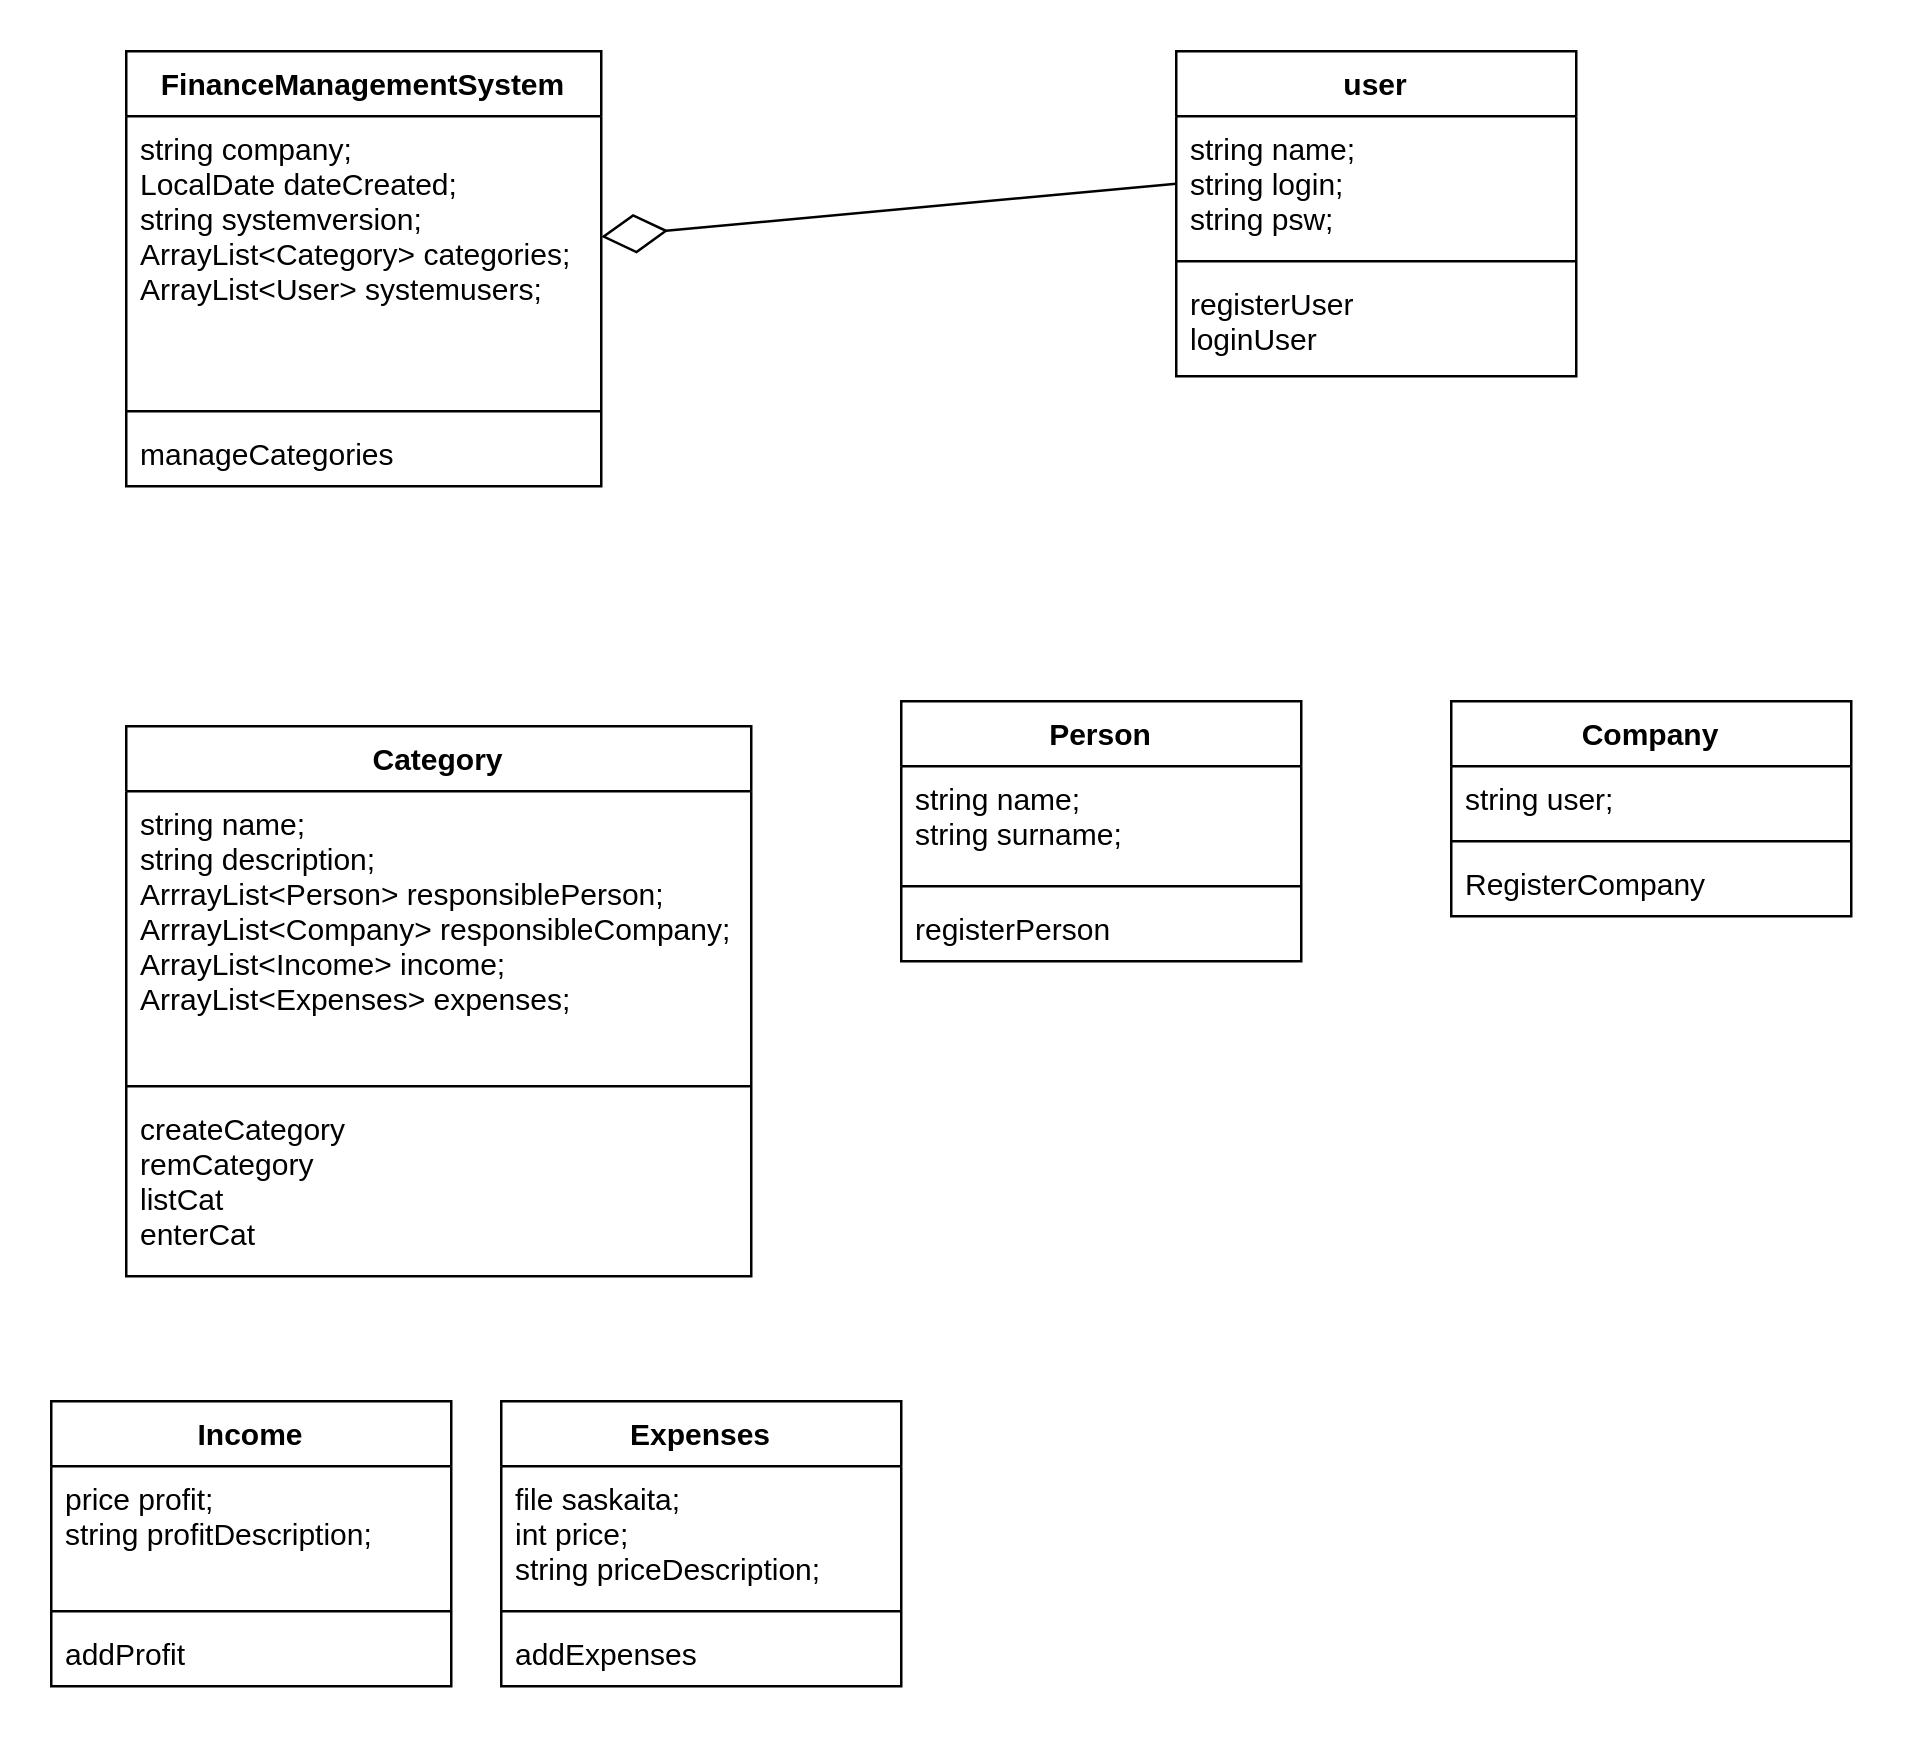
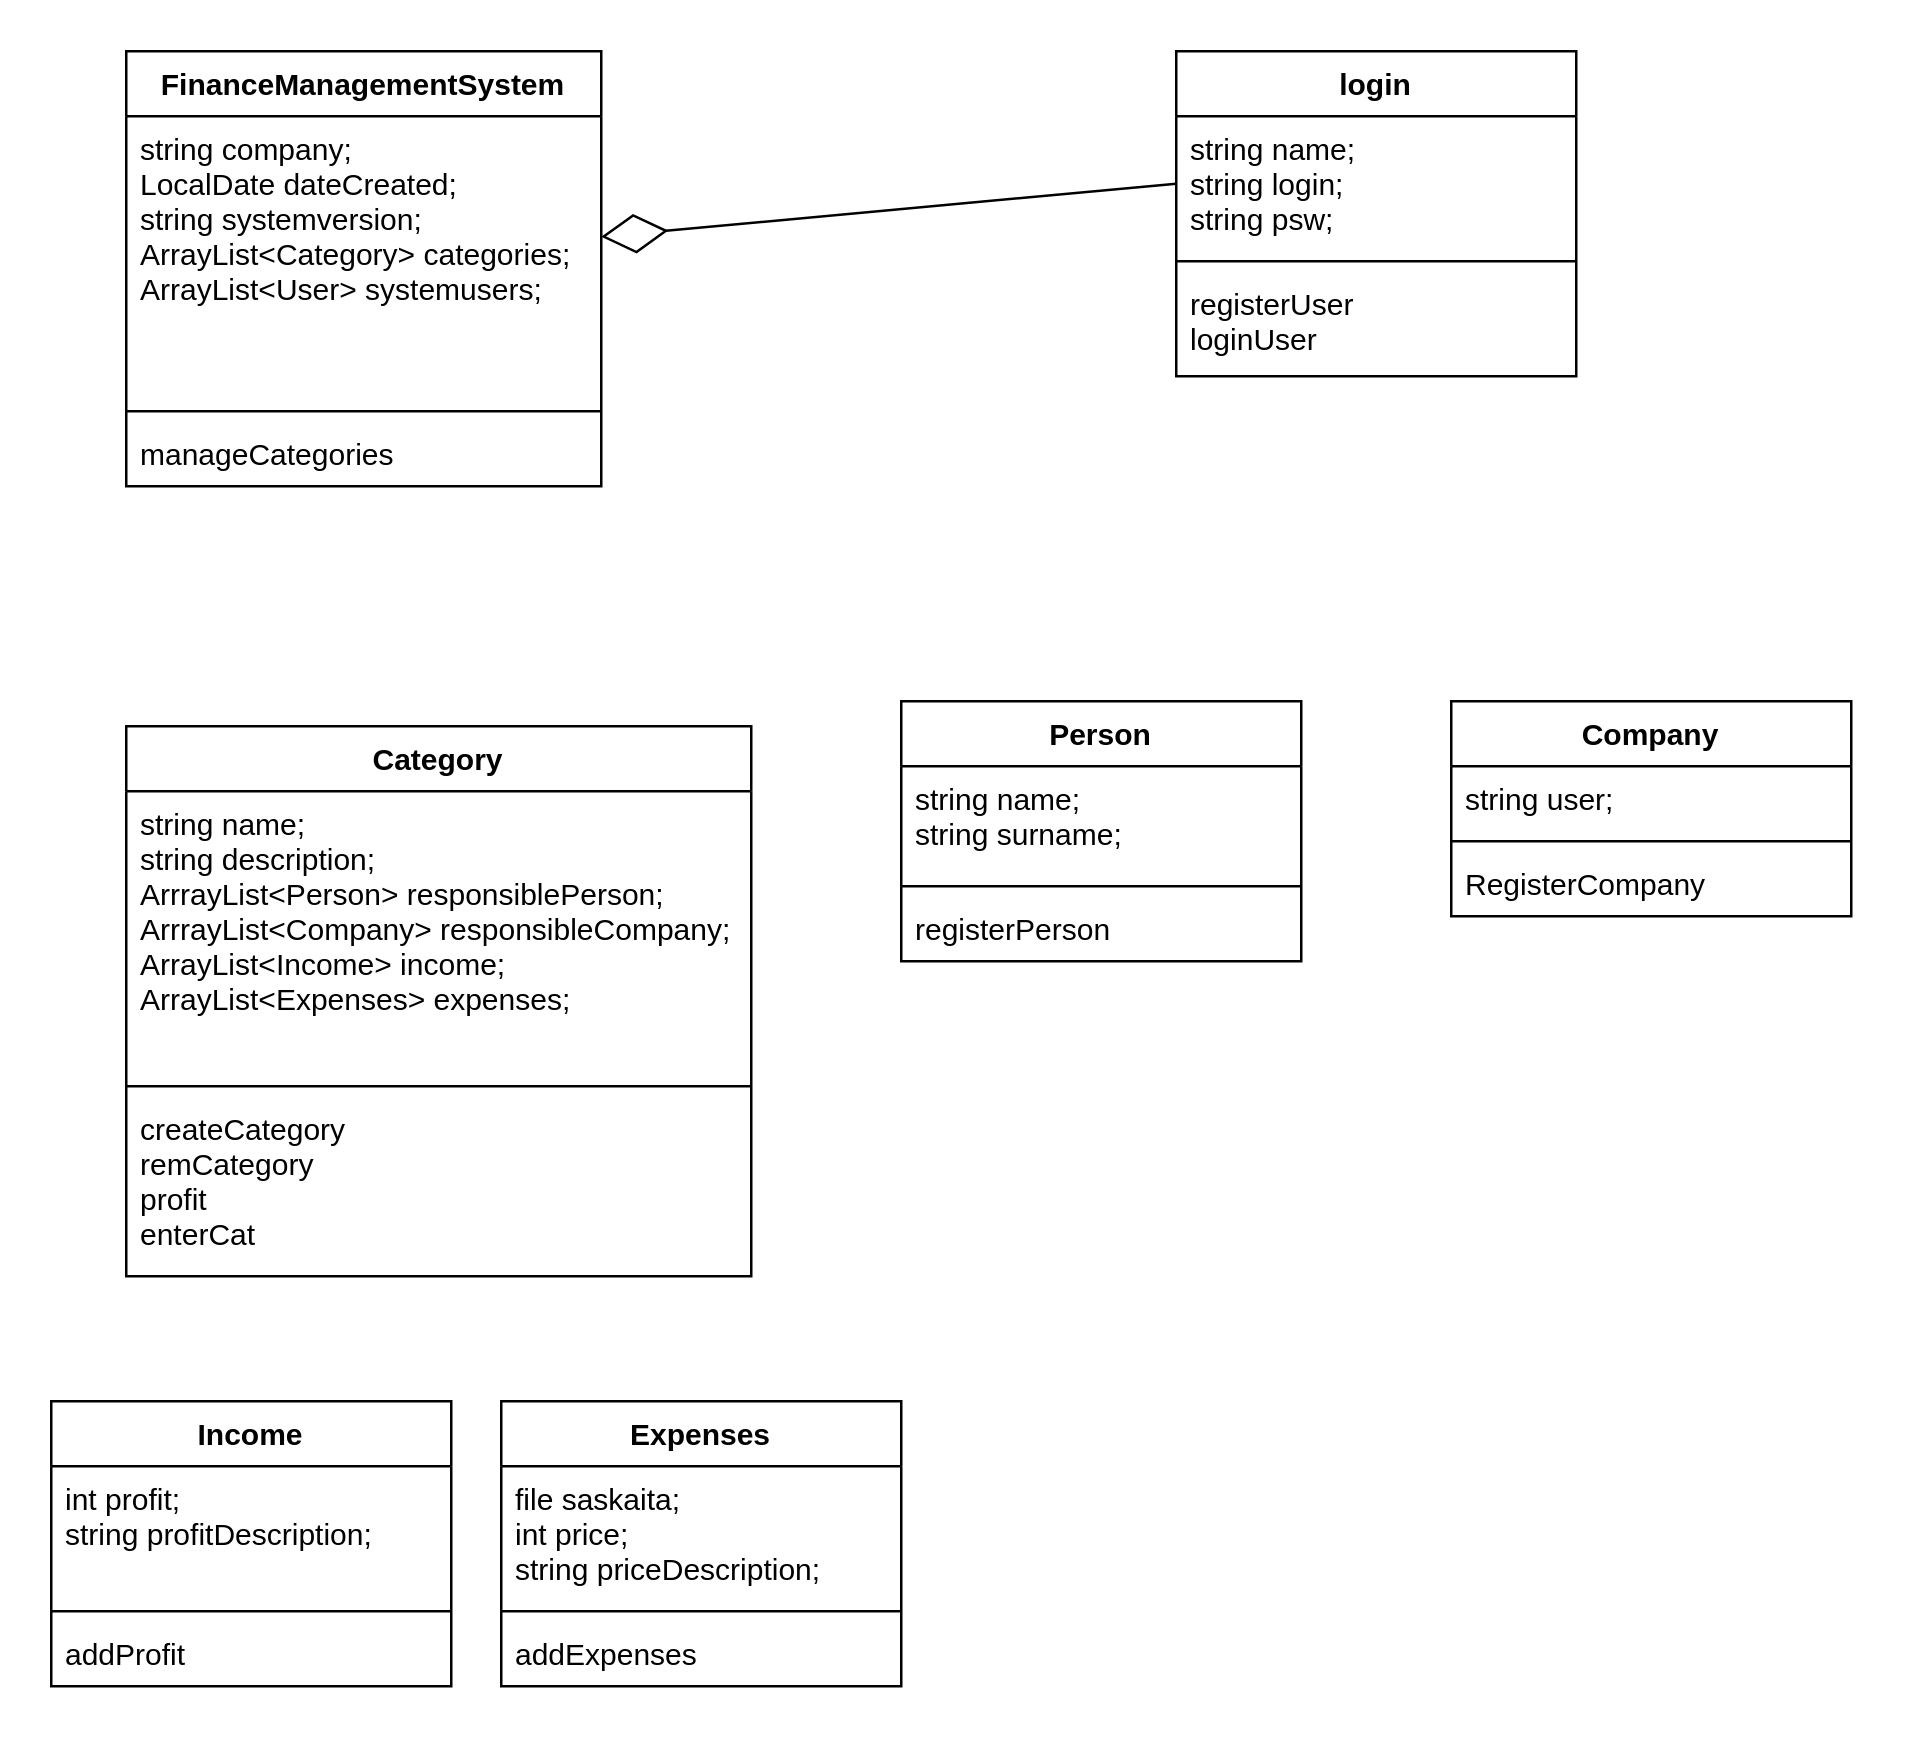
node "user": label "user" -> "login"
node "createCategory remCategory listCat enterCat": label "createCategory remCategory listCat enterCat" -> "createCategory remCategory profit enterCat"
node "price profit; string profitDescription;": label "price profit; string profitDescription;" -> "int profit; string profitDescription;"
